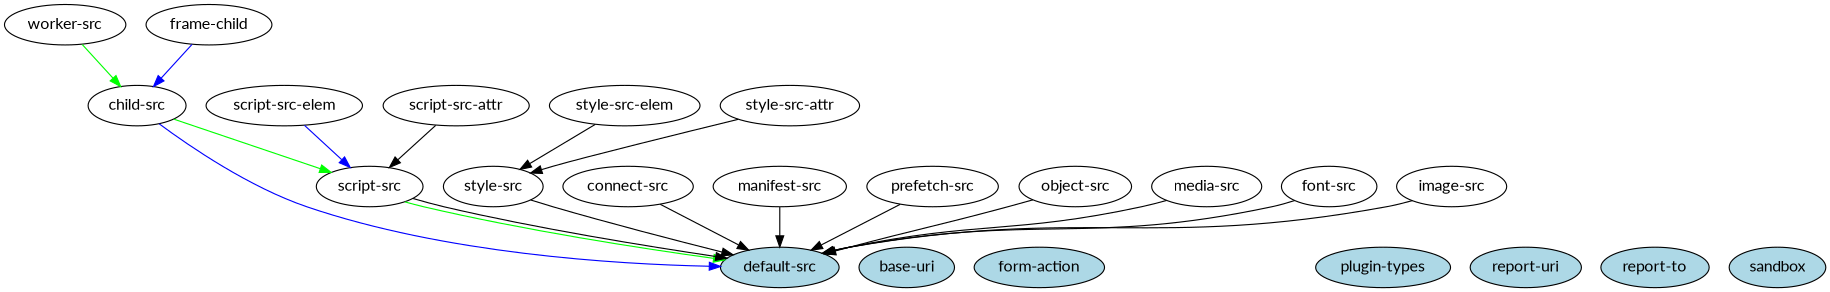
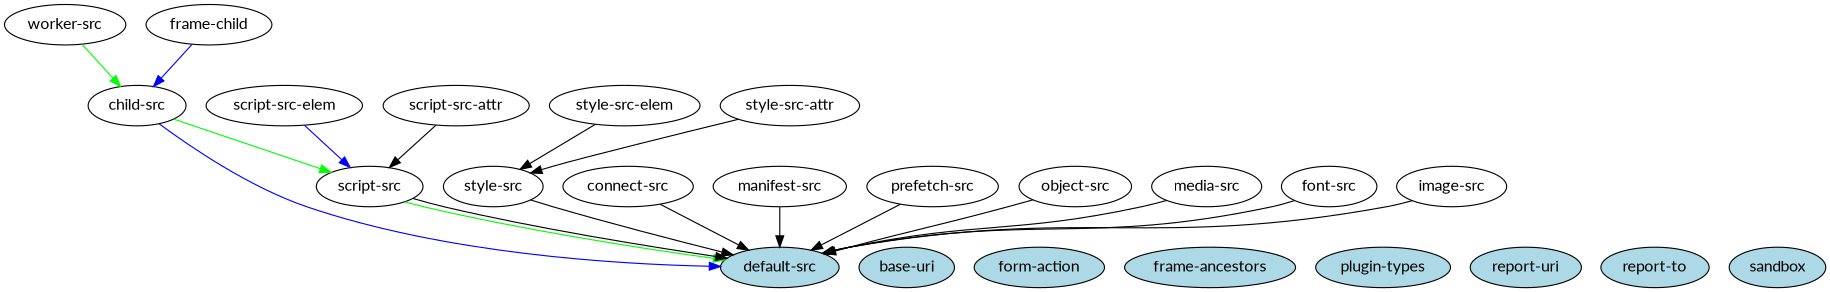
node "frame-ancestors": added
